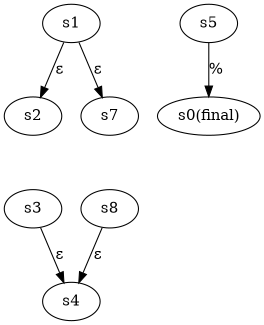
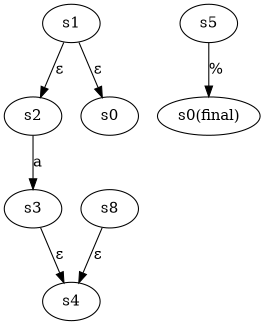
node "s7": label "s7" -> "s0"
edge "s2" -> "s3": added, label "a"
